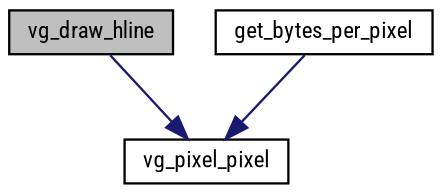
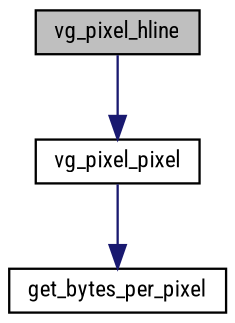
node "vg_draw_hline": label "vg_draw_hline" -> "vg_pixel_hline"
edge "get_bytes_per_pixel" -> "vg_pixel_pixel": reversed
